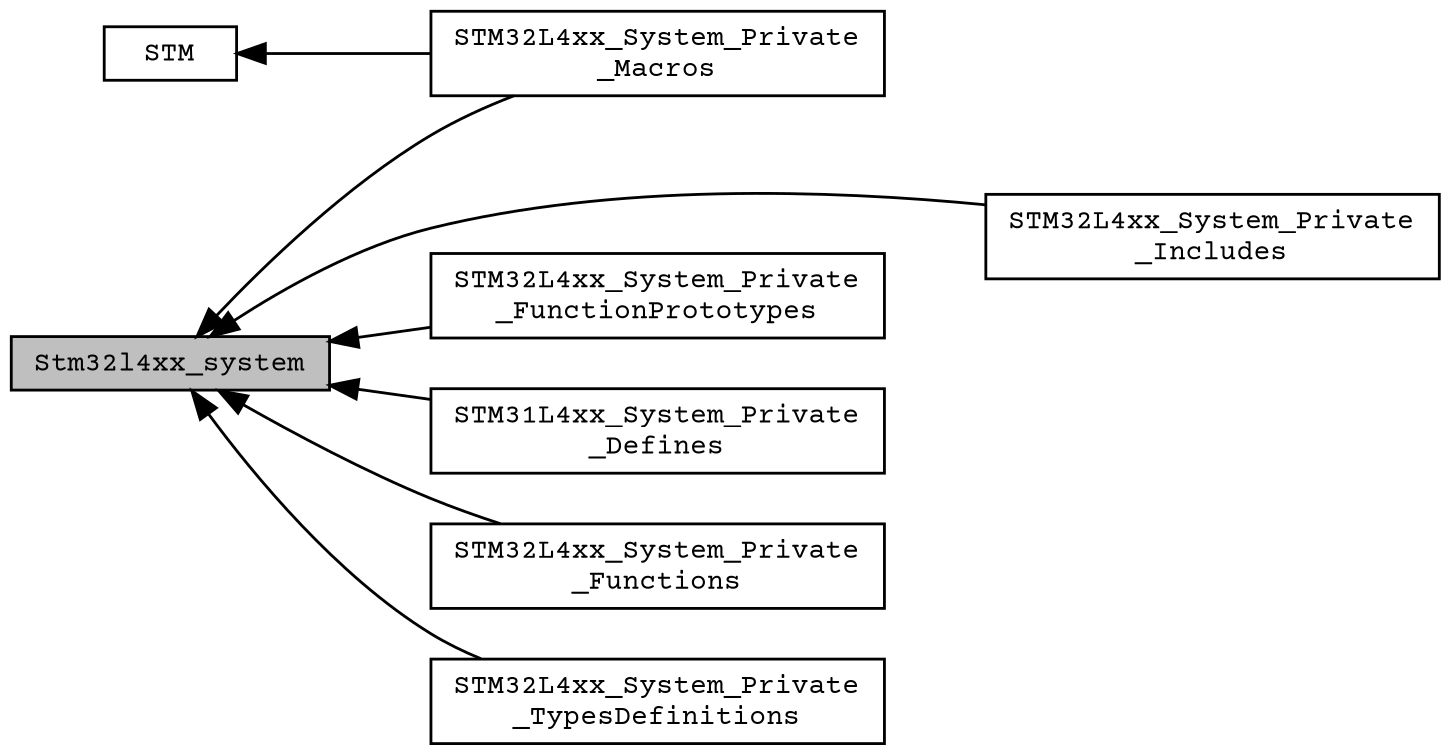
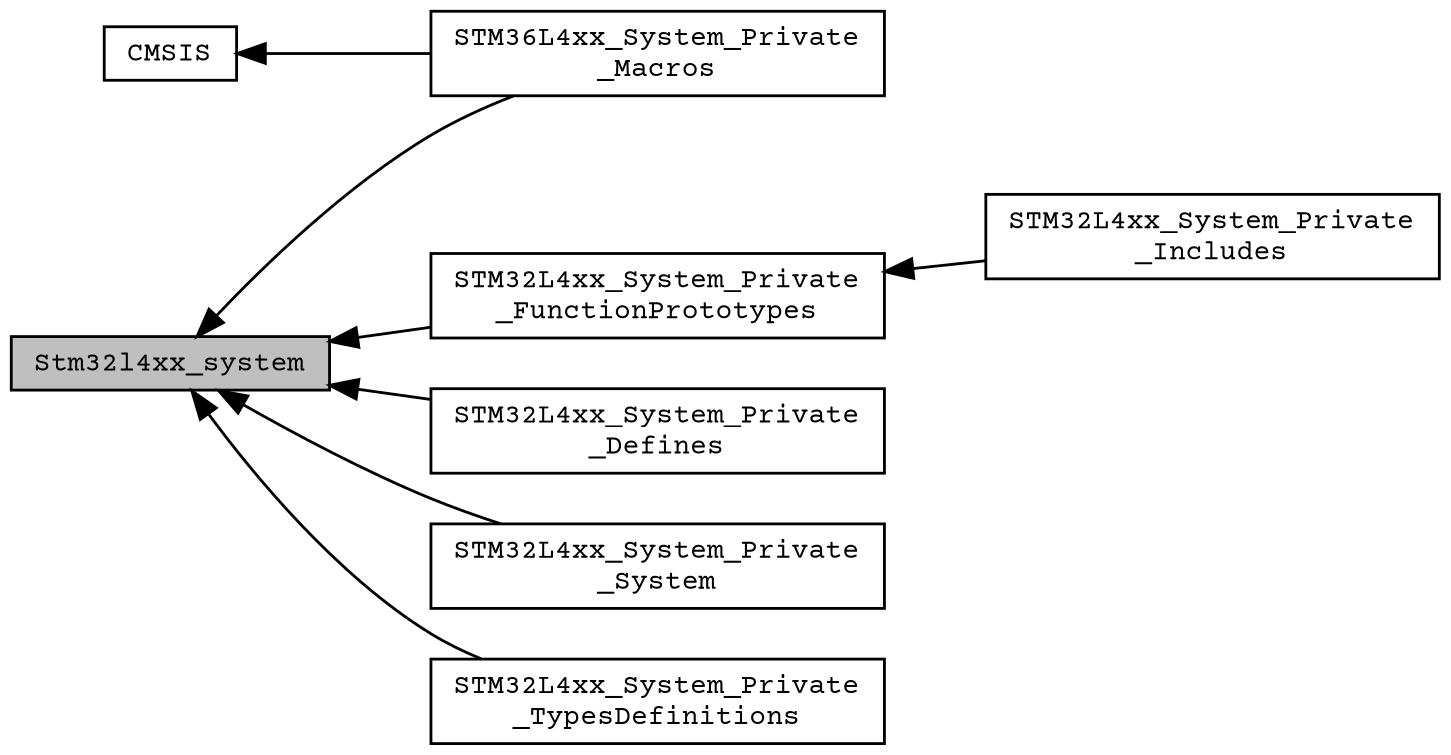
node "STM": label "STM" -> "CMSIS"
node "STM32L4xx_System_Private _Macros": label "STM32L4xx_System_Private _Macros" -> "STM36L4xx_System_Private _Macros"
edge "STM32L4xx_System_Private _Includes" -> "Stm32l4xx_system": now "STM32L4xx_System_Private _Includes" -> "STM32L4xx_System_Private _FunctionPrototypes"
node "STM31L4xx_System_Private _Defines": label "STM31L4xx_System_Private _Defines" -> "STM32L4xx_System_Private _Defines"
node "STM32L4xx_System_Private _Functions": label "STM32L4xx_System_Private _Functions" -> "STM32L4xx_System_Private _System"
